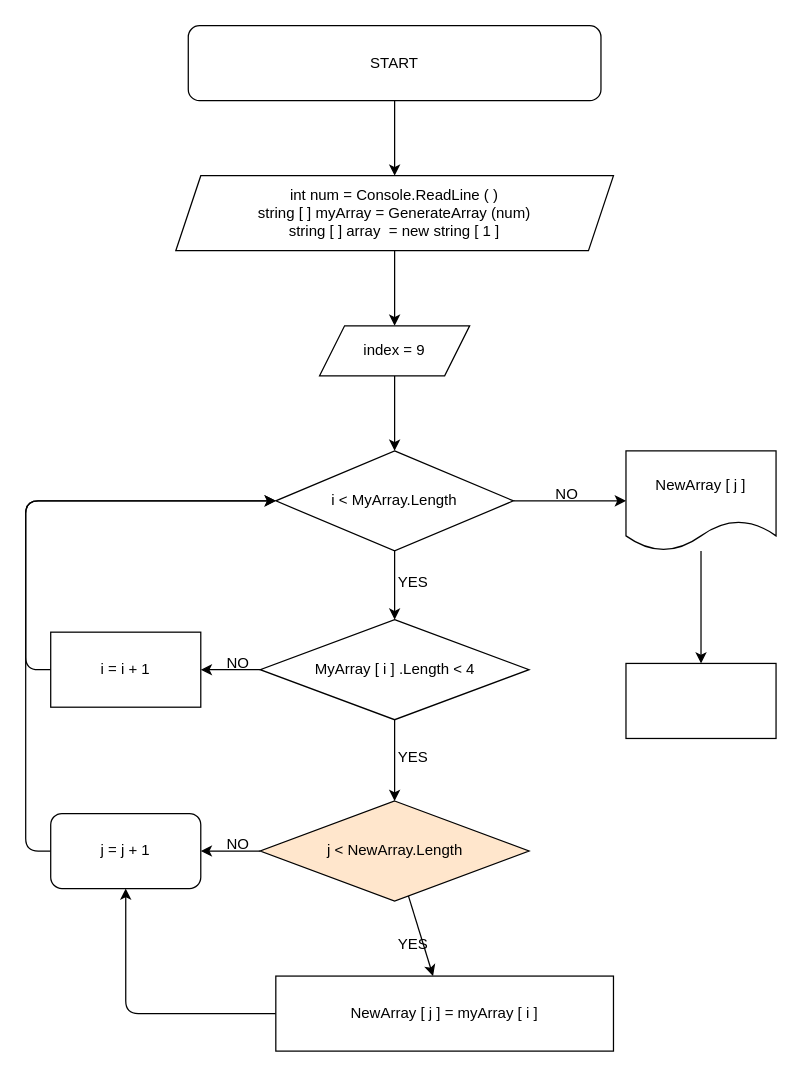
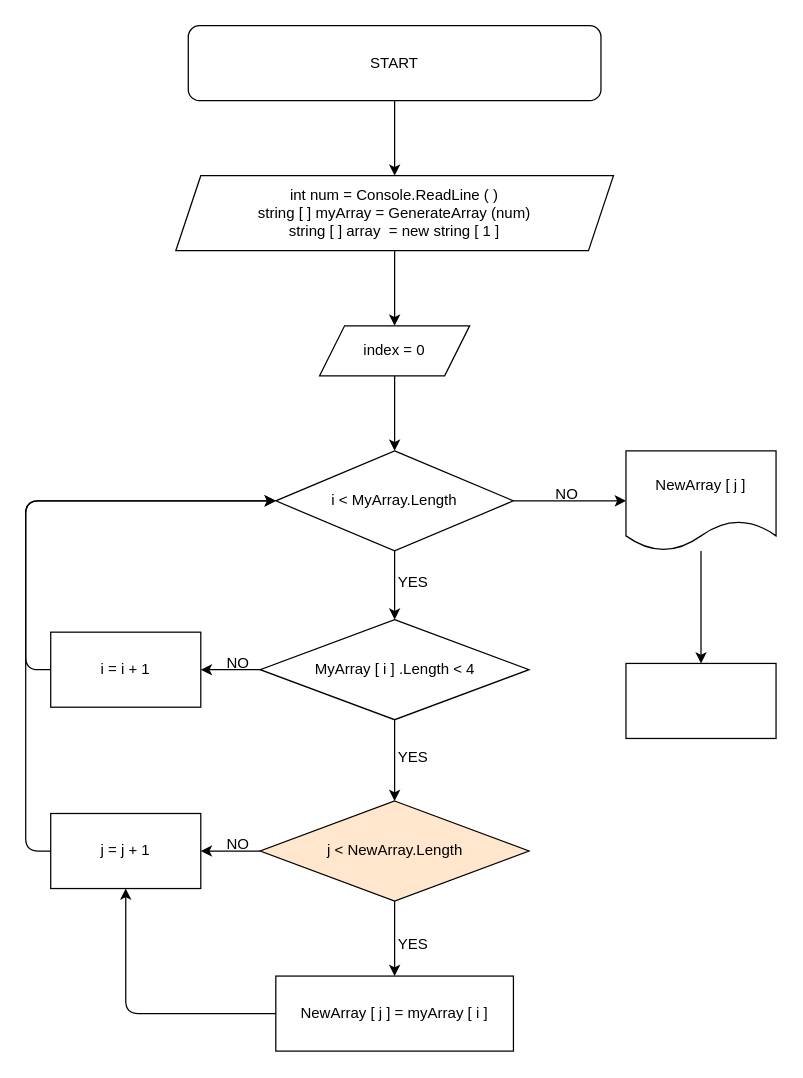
node "index = 9": label "index = 9" -> "index = 0"
node "j = j + 1": shape rounded rectangle -> rectangle
node "NewArray [ j ] = myArray [ i ]": size 338x75 -> 238x75
